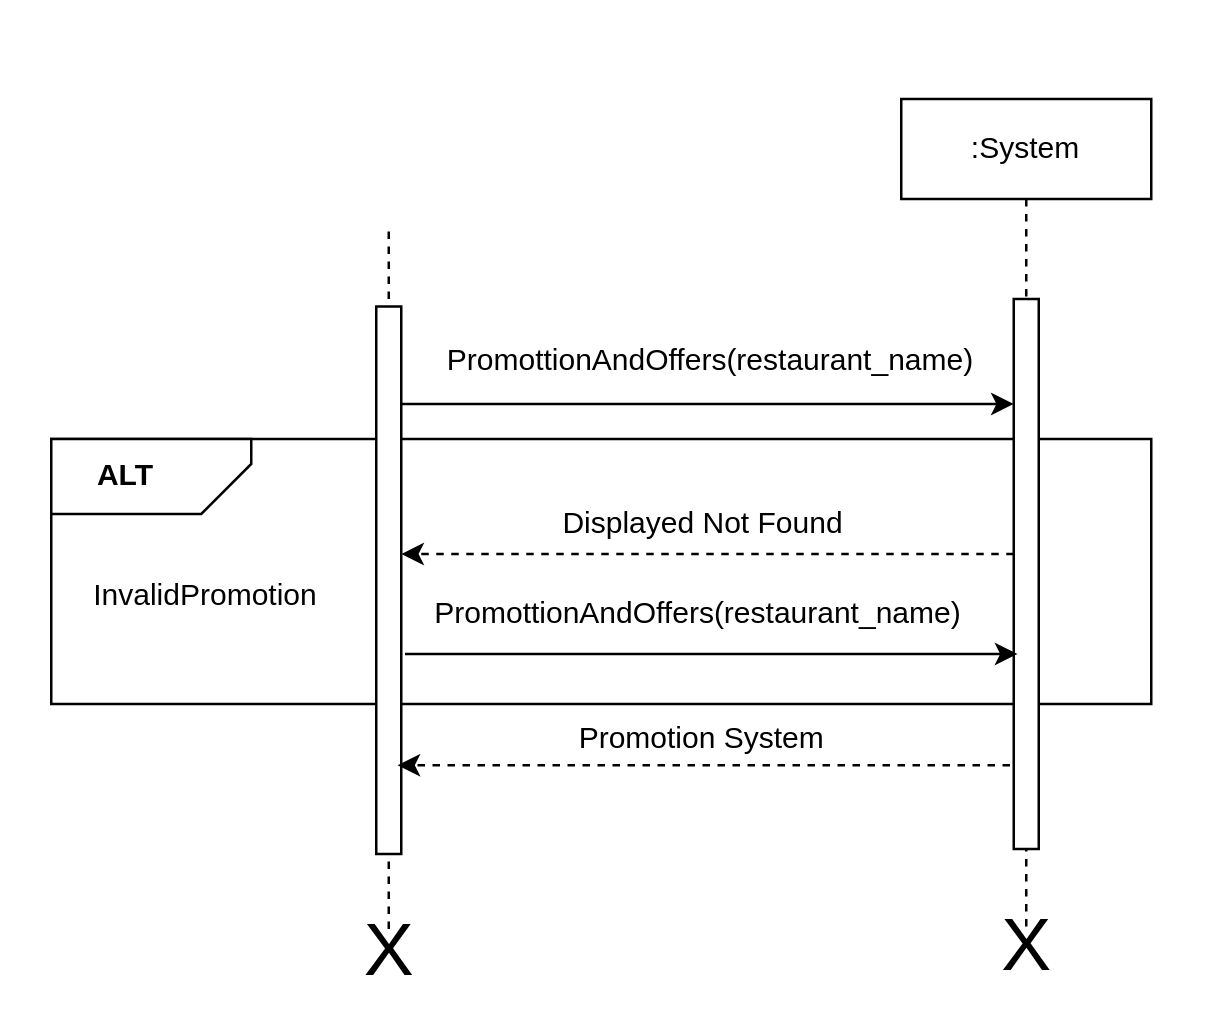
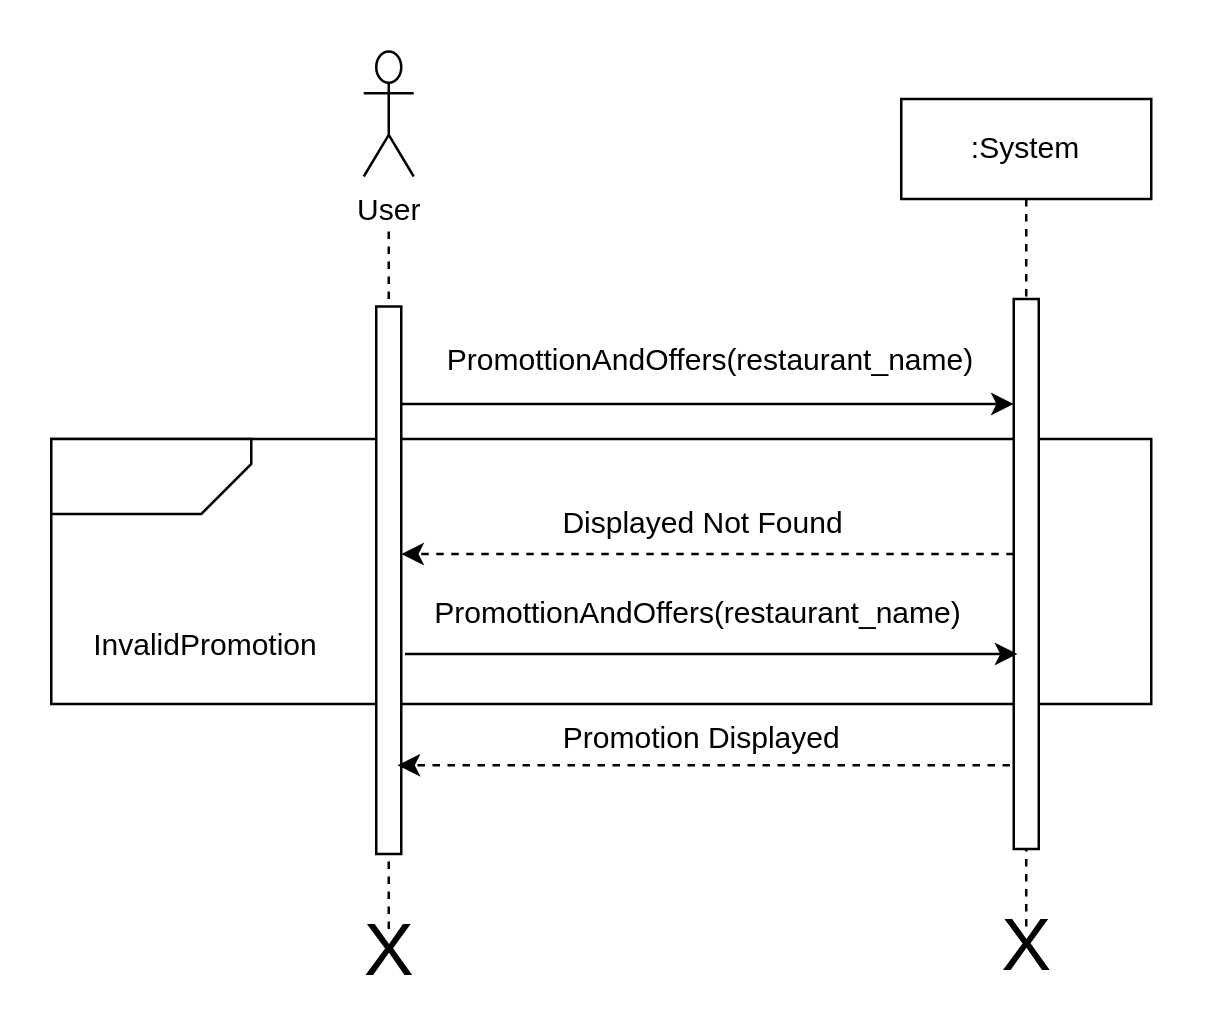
node "User": added
node "ALT": removed
node "InvalidPromotion": moved (206, 596) -> (206, 646)
node "Promotion System": label "Promotion System" -> "Promotion Displayed"
